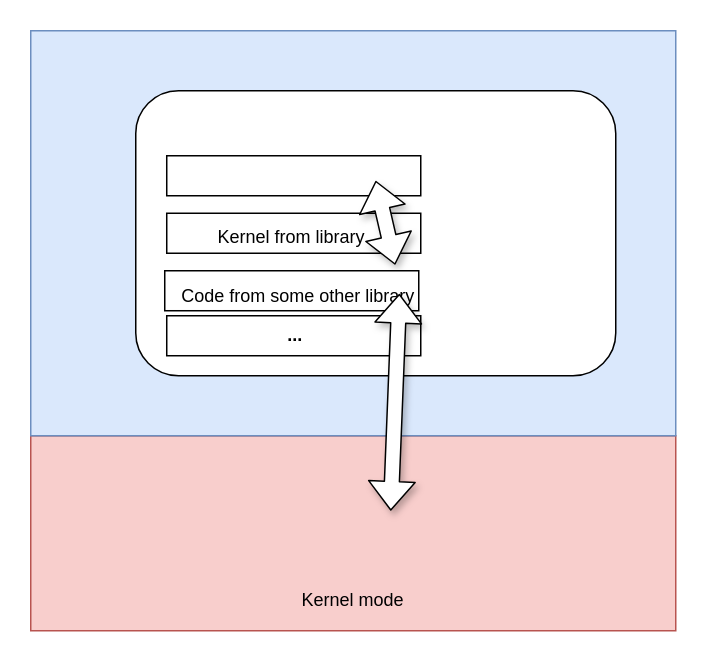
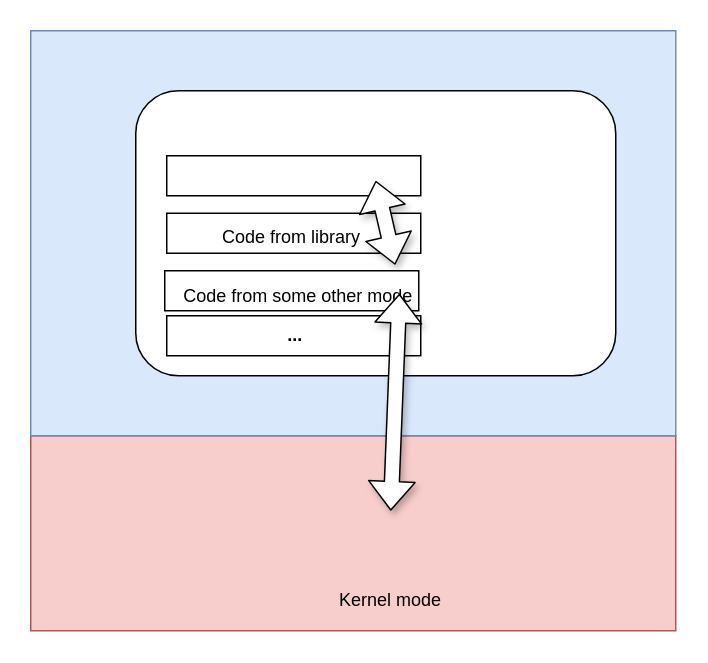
node "Kernel from library": label "Kernel from library" -> "Code from library"
node "Code from some other library": label "Code from some other library" -> "Code from some other mode"
node "Kernel mode": moved (353, 601) -> (391, 601)
